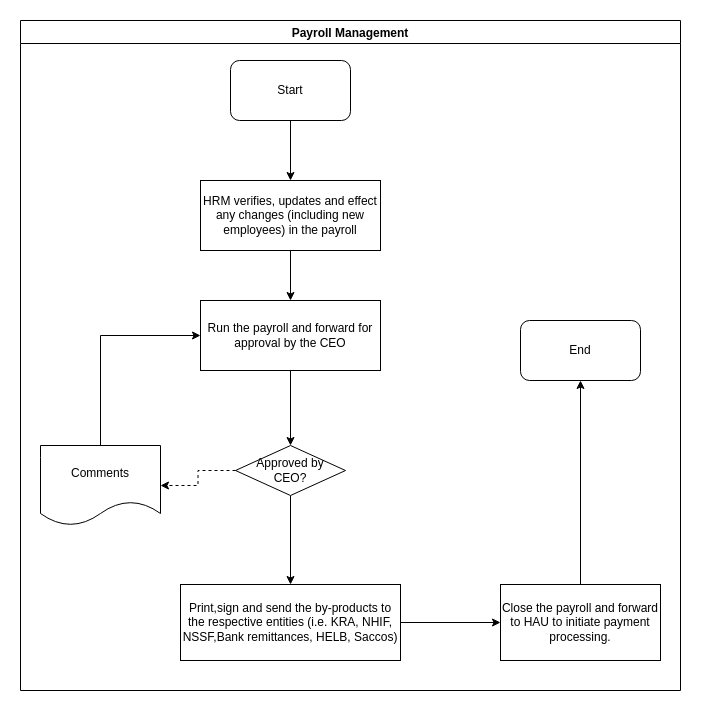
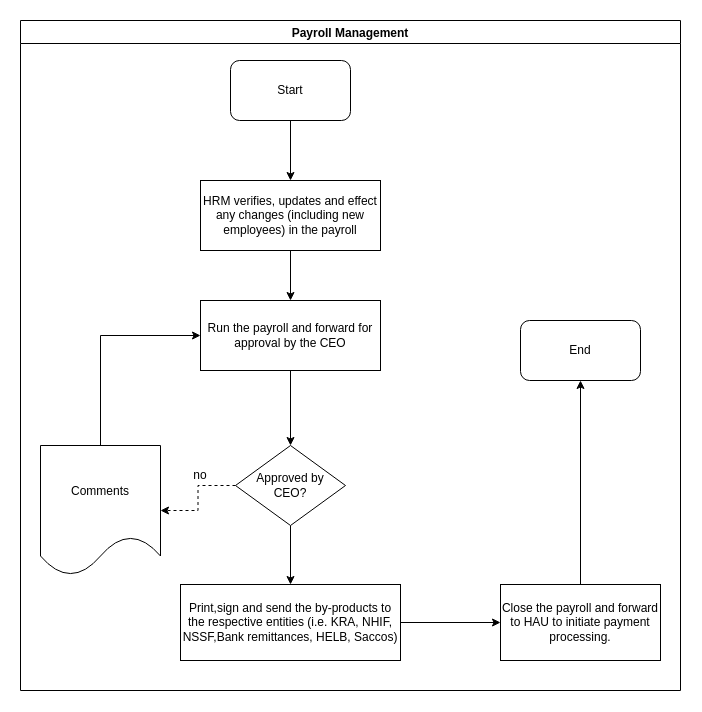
node "Approved by CEO?": size 110x50 -> 110x80
node "no": added
node "Comments": size 120x80 -> 120x130
